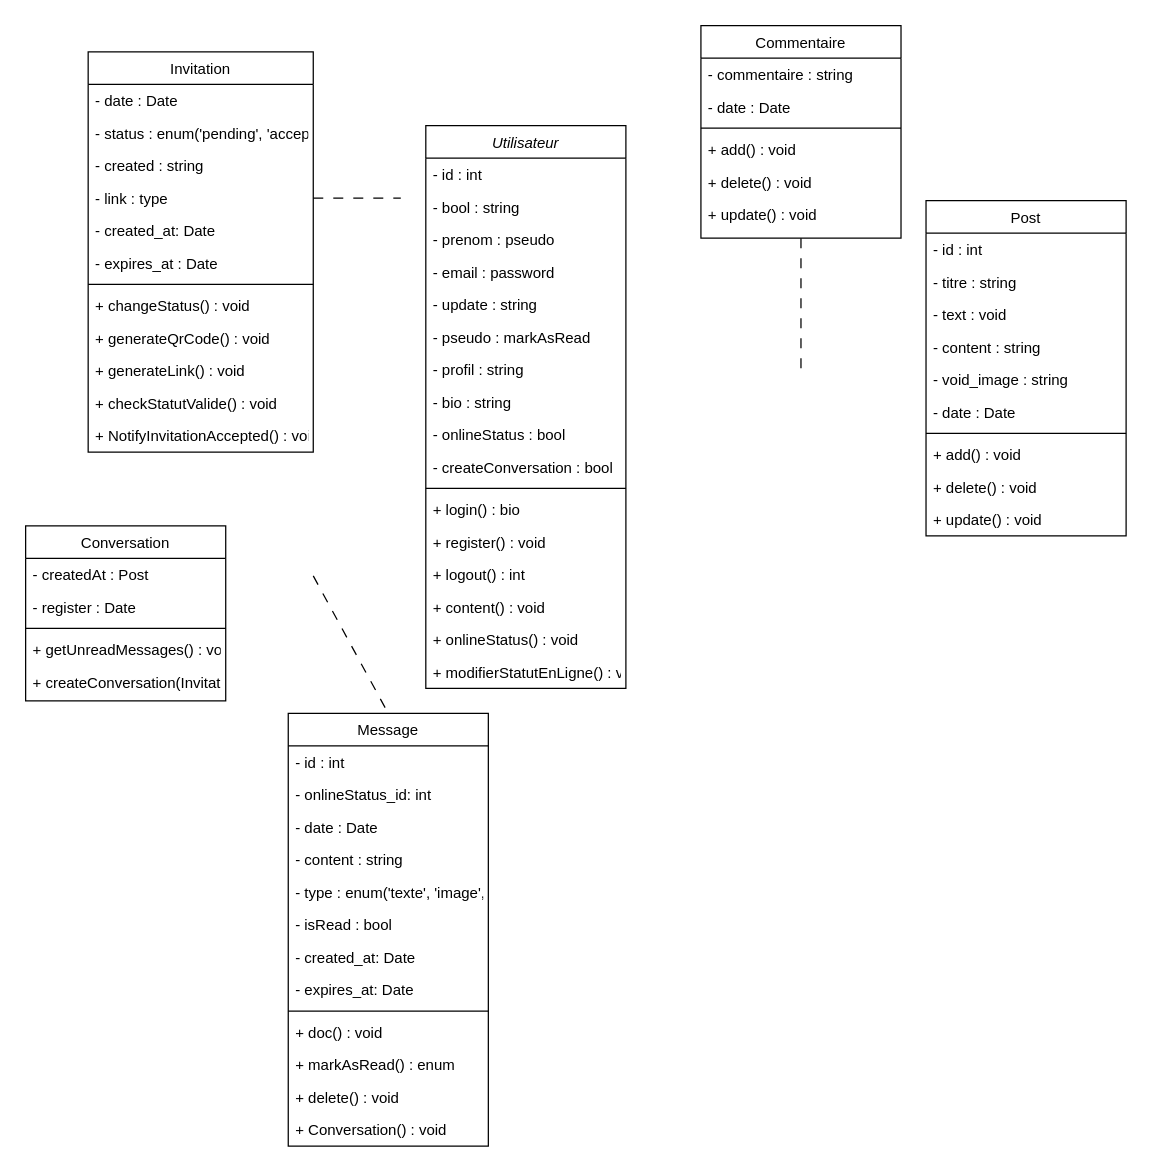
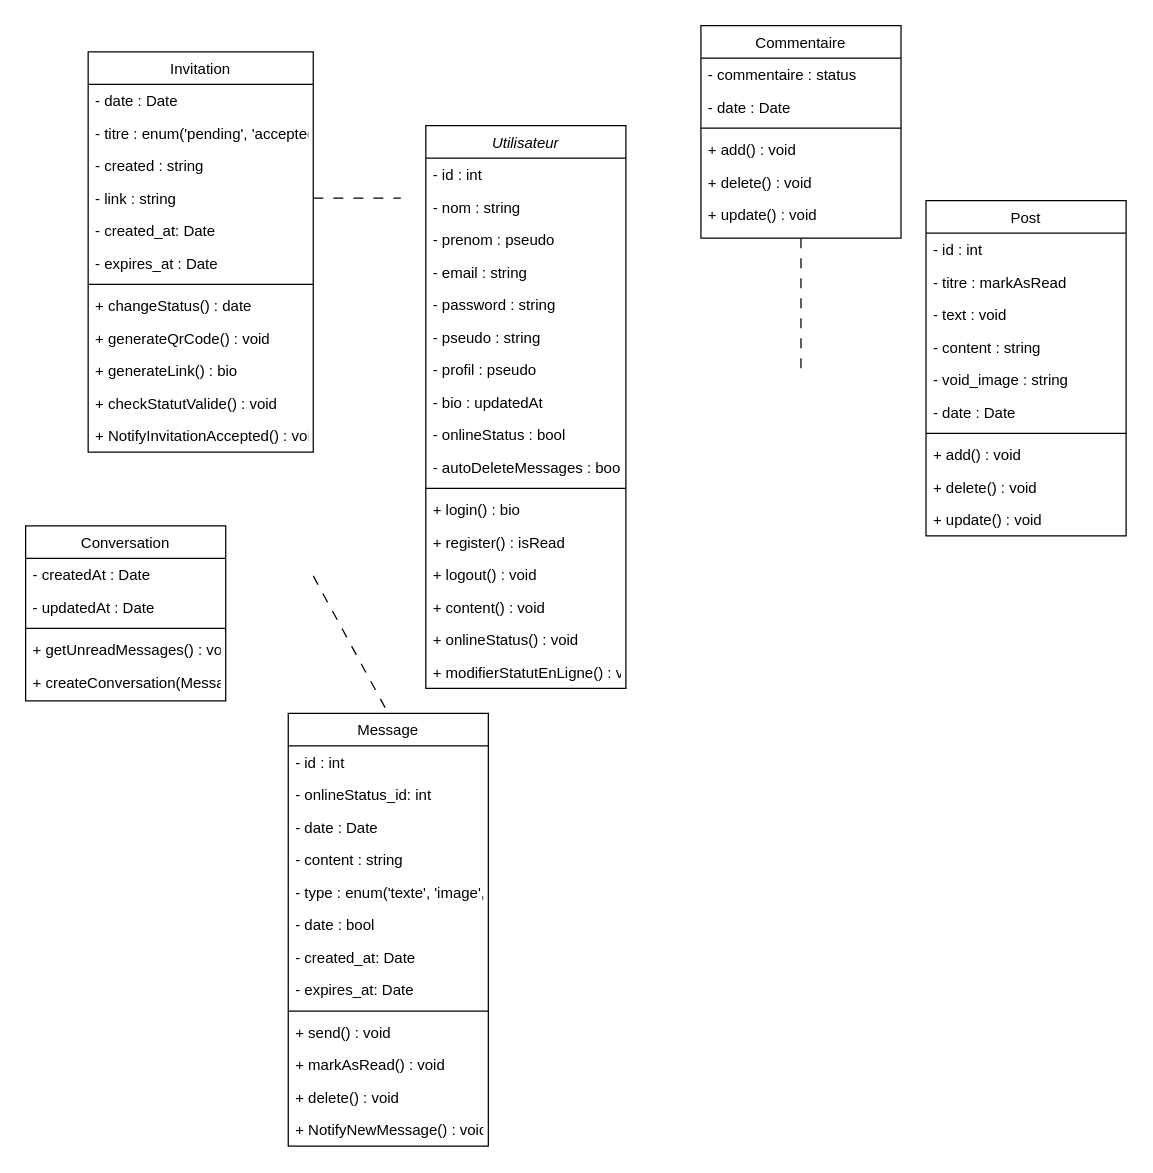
node "- commentaire : string": label "- commentaire : string" -> "- commentaire : status"
node "- status : enum('pending', 'accepted')": label "- status : enum('pending', 'accepted')" -> "- titre : enum('pending', 'accepted')"
node "- link : type": label "- link : type" -> "- link : string"
node "- bool : string": label "- bool : string" -> "- nom : string"
node "- email : password": label "- email : password" -> "- email : string"
node "- titre : string": label "- titre : string" -> "- titre : markAsRead"
node "- update : string": label "- update : string" -> "- password : string"
node "+ changeStatus() : void": label "+ changeStatus() : void" -> "+ changeStatus() : date"
node "- pseudo : markAsRead": label "- pseudo : markAsRead" -> "- pseudo : string"
node "- profil : string": label "- profil : string" -> "- profil : pseudo"
node "+ generateLink() : void": label "+ generateLink() : void" -> "+ generateLink() : bio"
node "- bio : string": label "- bio : string" -> "- bio : updatedAt"
node "- createConversation : bool": label "- createConversation : bool" -> "- autoDeleteMessages : bool"
node "+ register() : void": label "+ register() : void" -> "+ register() : isRead"
node "- createdAt : Post": label "- createdAt : Post" -> "- createdAt : Date"
node "+ logout() : int": label "+ logout() : int" -> "+ logout() : void"
node "- register : Date": label "- register : Date" -> "- updatedAt : Date"
node "+ createConversation(Invitation invitation )": label "+ createConversation(Invitation invitation )" -> "+ createConversation(Message invitation )"
node "- isRead : bool": label "- isRead : bool" -> "- date : bool"
node "+ doc() : void": label "+ doc() : void" -> "+ send() : void"
node "+ markAsRead() : enum": label "+ markAsRead() : enum" -> "+ markAsRead() : void"
node "+ Conversation() : void": label "+ Conversation() : void" -> "+ NotifyNewMessage() : void"
